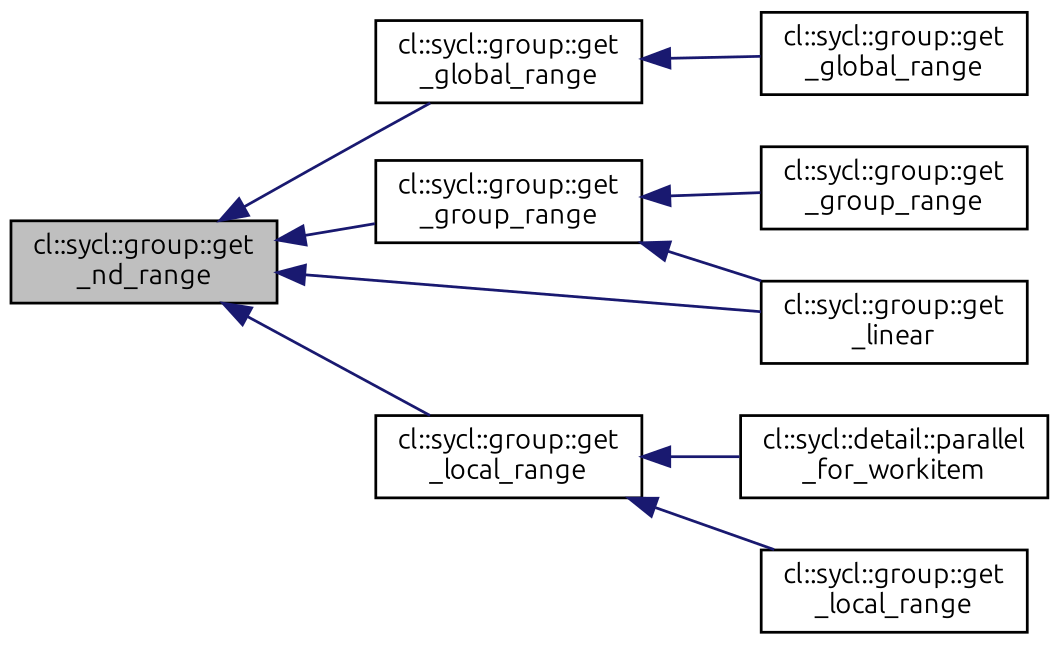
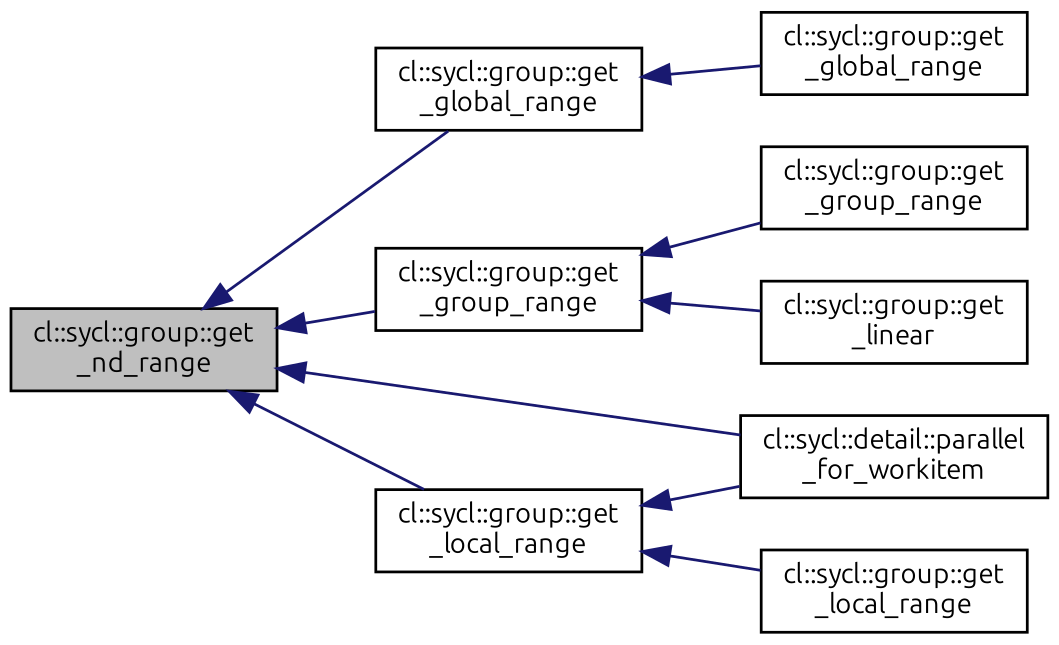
edge "cl::sycl::group::get _linear" -> "cl::sycl::group::get _nd_range": now "cl::sycl::detail::parallel _for_workitem" -> "cl::sycl::group::get _nd_range"
